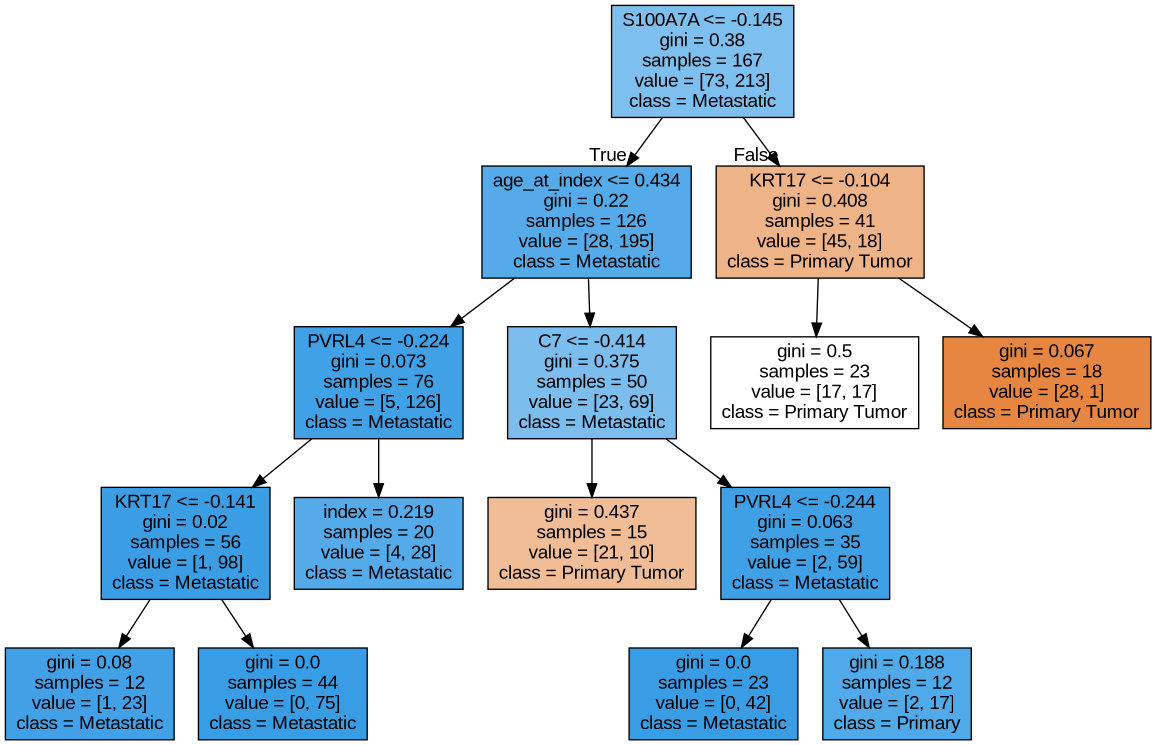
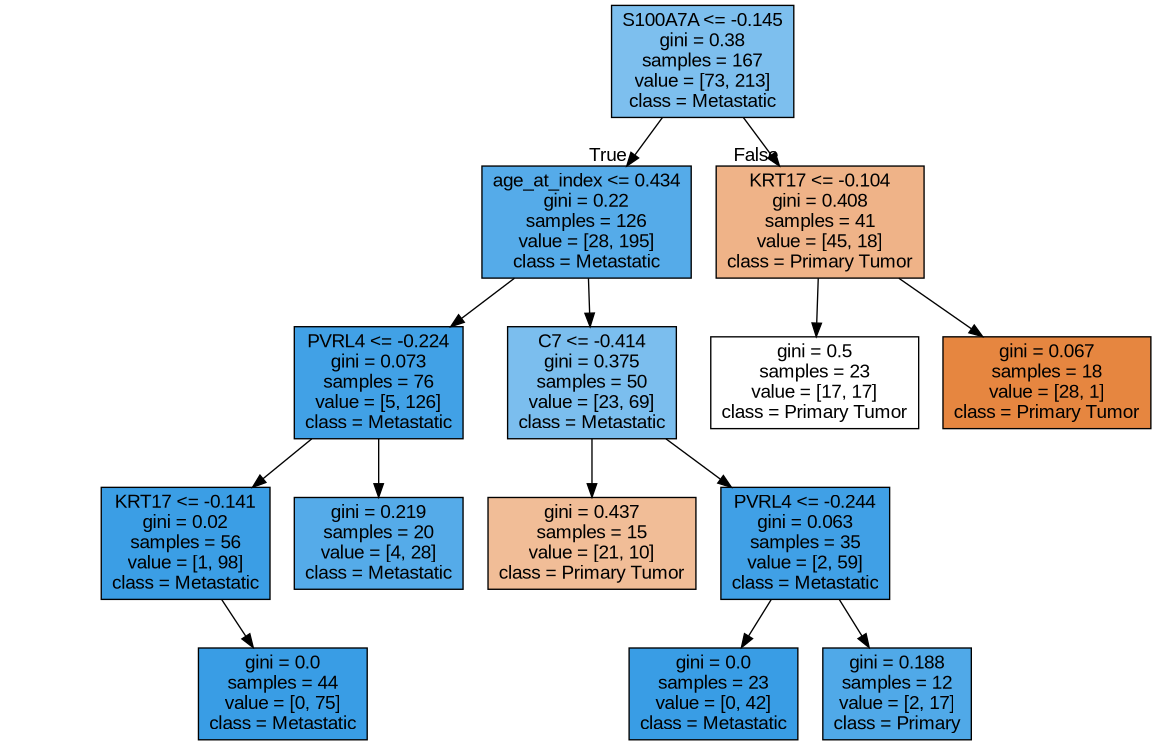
node "index = 0.219 samples = 20 value = [4, 28] class = Metastatic": label "index = 0.219 samples = 20 value = [4, 28] class = Metastatic" -> "gini = 0.219 samples = 20 value = [4, 28] class = Metastatic"
node "gini = 0.08 samples = 12 value = [1, 23] class = Metastatic": removed
